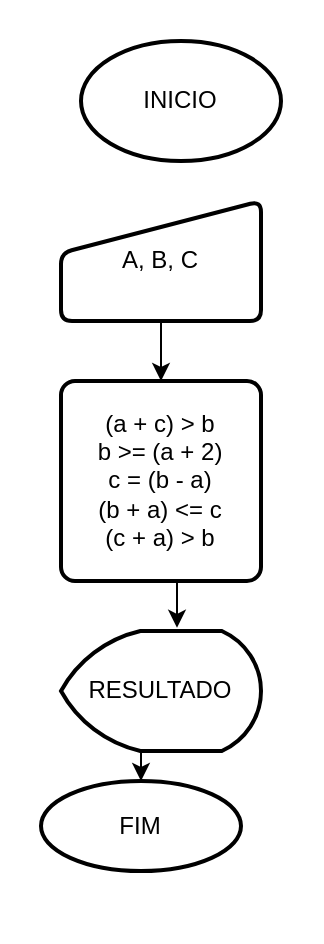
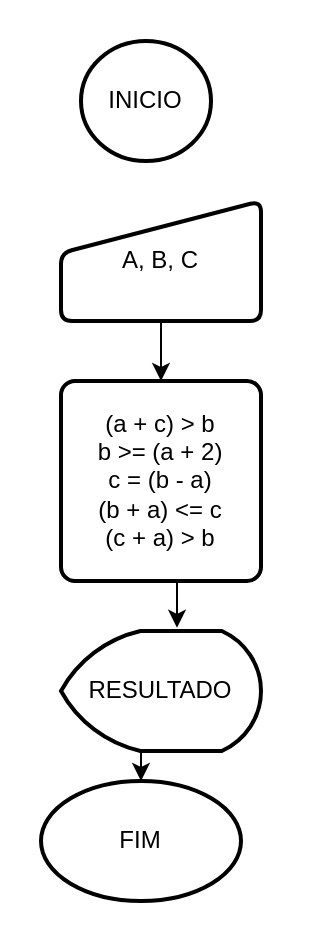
node "INICIO": size 200x120 -> 130x120
node "FIM": size 200x90 -> 200x120
